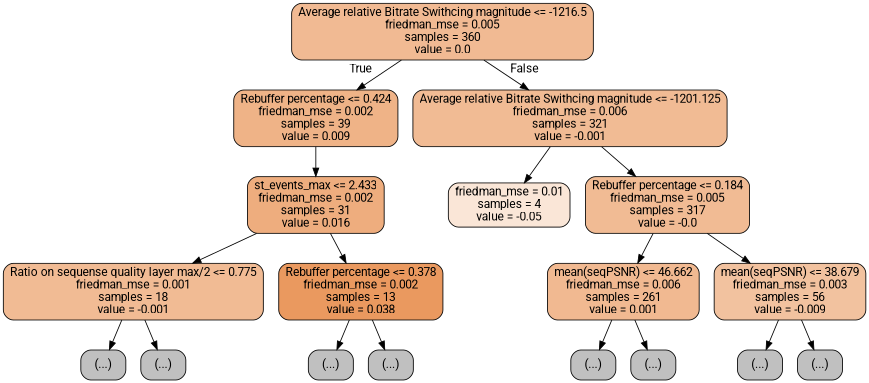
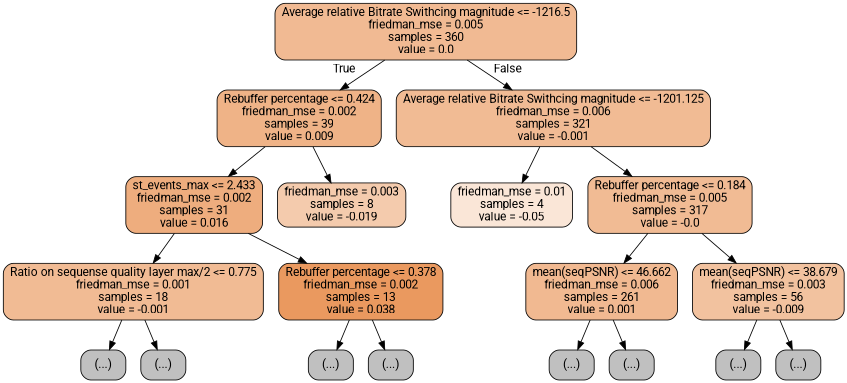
node "friedman_mse = 0.003 samples = 8 value = -0.019": added
